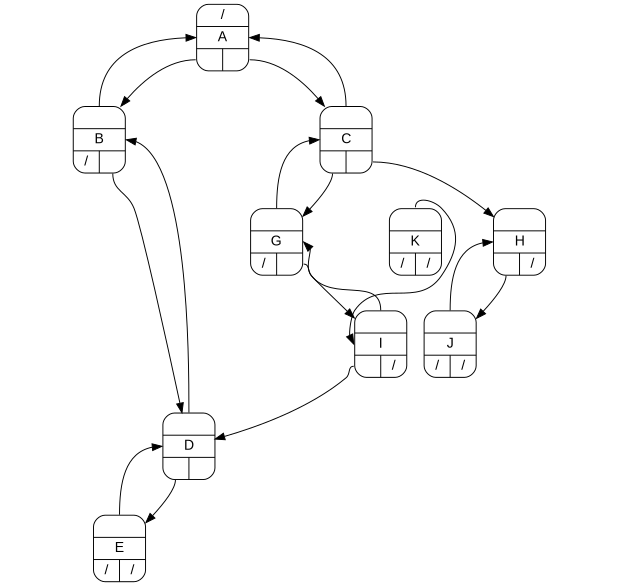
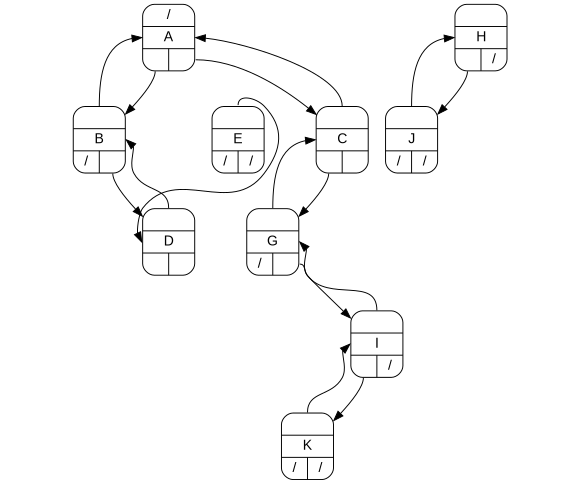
edge "C" -> "H": removed
edge "I" -> "D": now "I" -> "K"
edge "D" -> "E": removed
